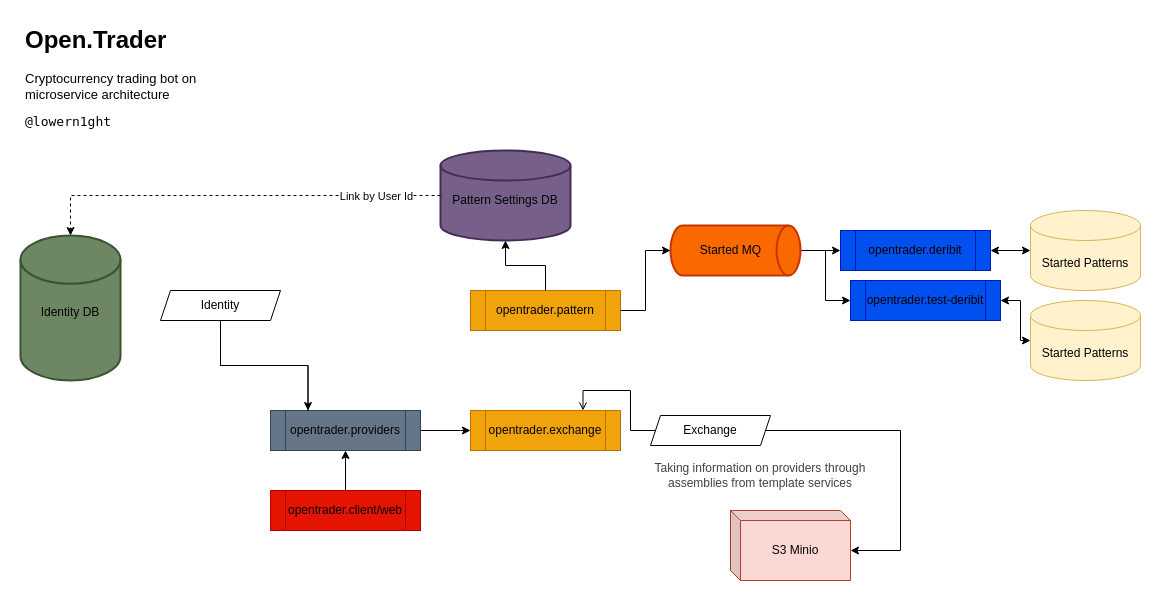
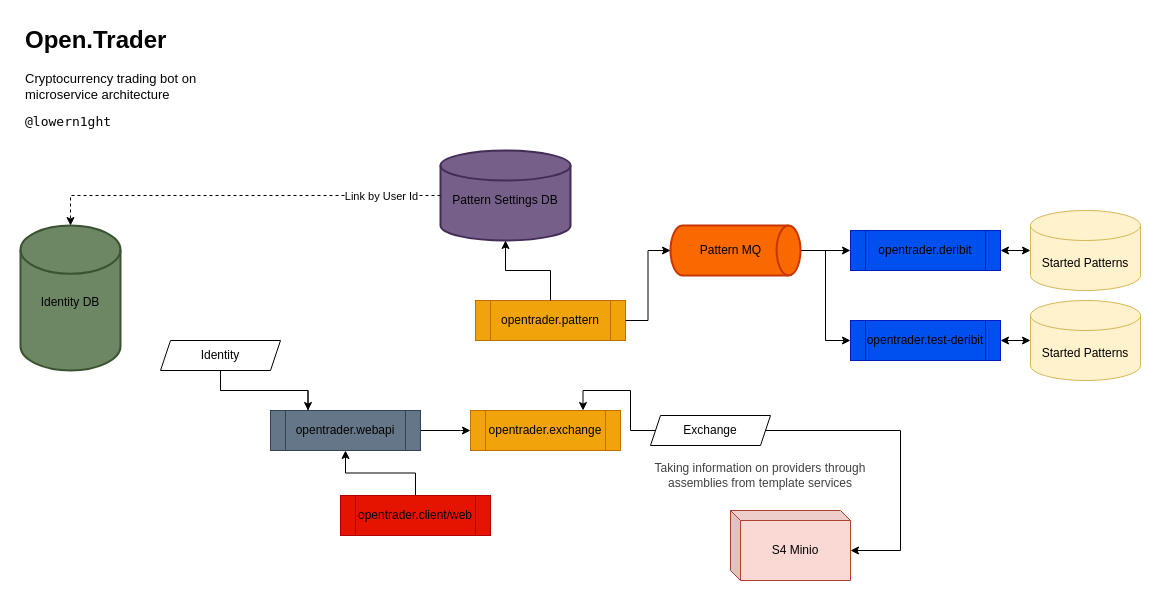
node "Started MQ": label "Started MQ" -> "Pattern MQ"
node "opentrader.deribit": moved (916, 251) -> (926, 251)
node "opentrader.test-deribit": moved (926, 301) -> (926, 341)
node "Identity": moved (221, 306) -> (221, 356)
node "Identity DB": moved (71, 308) -> (71, 298)
node "opentrader.pattern": moved (546, 311) -> (551, 321)
edge "Exchange" -> "opentrader.exchange": arrowhead open -> classic
node "opentrader.providers": label "opentrader.providers" -> "opentrader.webapi"
node "opentrader.client/web": moved (346, 511) -> (416, 516)
node "S3 Minio": label "S3 Minio" -> "S4 Minio"
